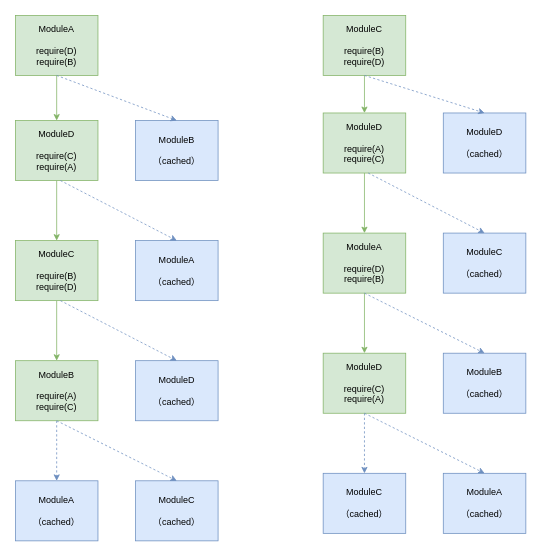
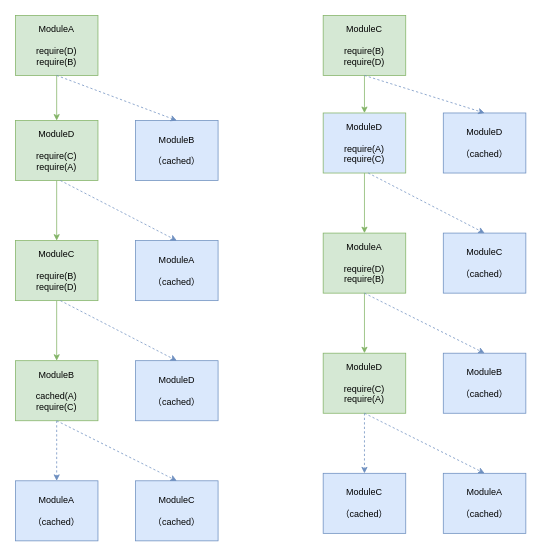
node "ModuleD require(A) require(C)": fillcolor #d5e8d4 -> #dae8fc
node "ModuleB require(A) require(C)": label "ModuleB require(A) require(C)" -> "ModuleB cached(A) require(C)"
